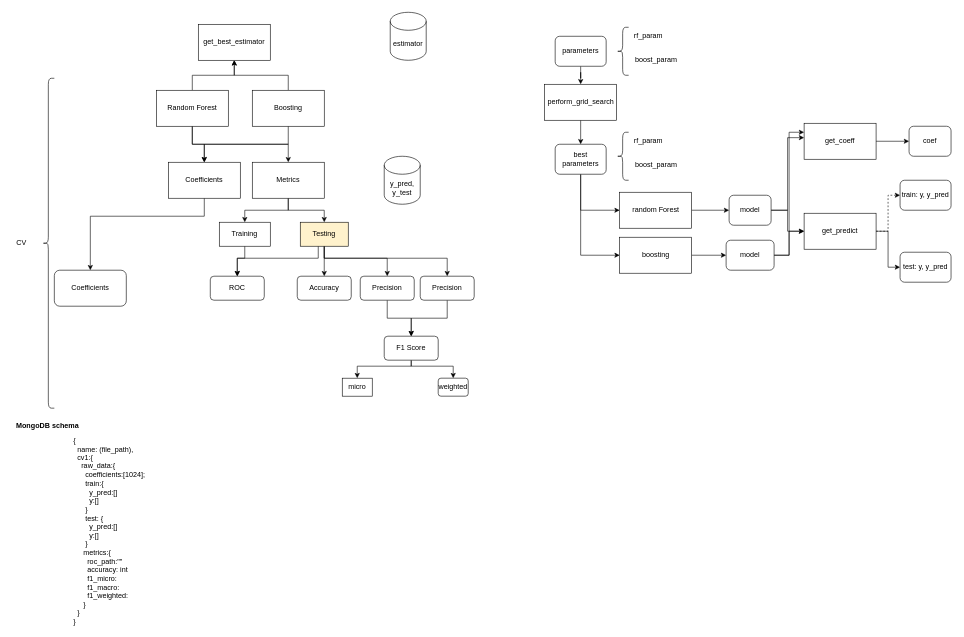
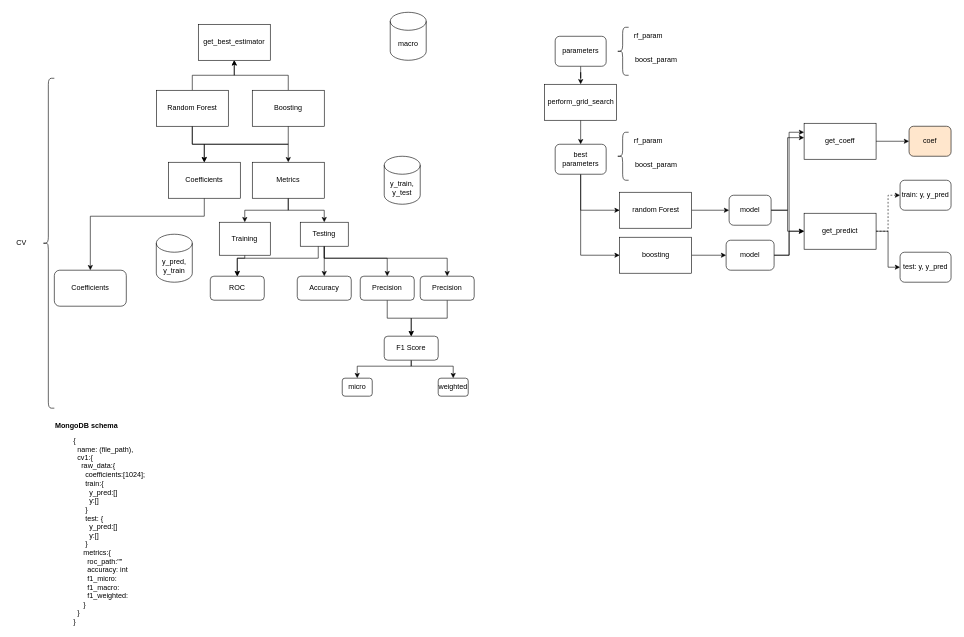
node "estimator": label "estimator" -> "macro"
node "coef": fillcolor #ffffff -> #ffe6cc
node "y_pred, y_test": label "y_pred, y_test" -> "y_train, y_test"
node "Training": size 51x24 -> 51x33
node "Testing": fillcolor #fff2cc -> #ffffff
node "y_pred, y_train": added
node "micro": shape rectangle -> rounded rectangle
node "MongoDB schema": moved (48, 426) -> (87, 426)
